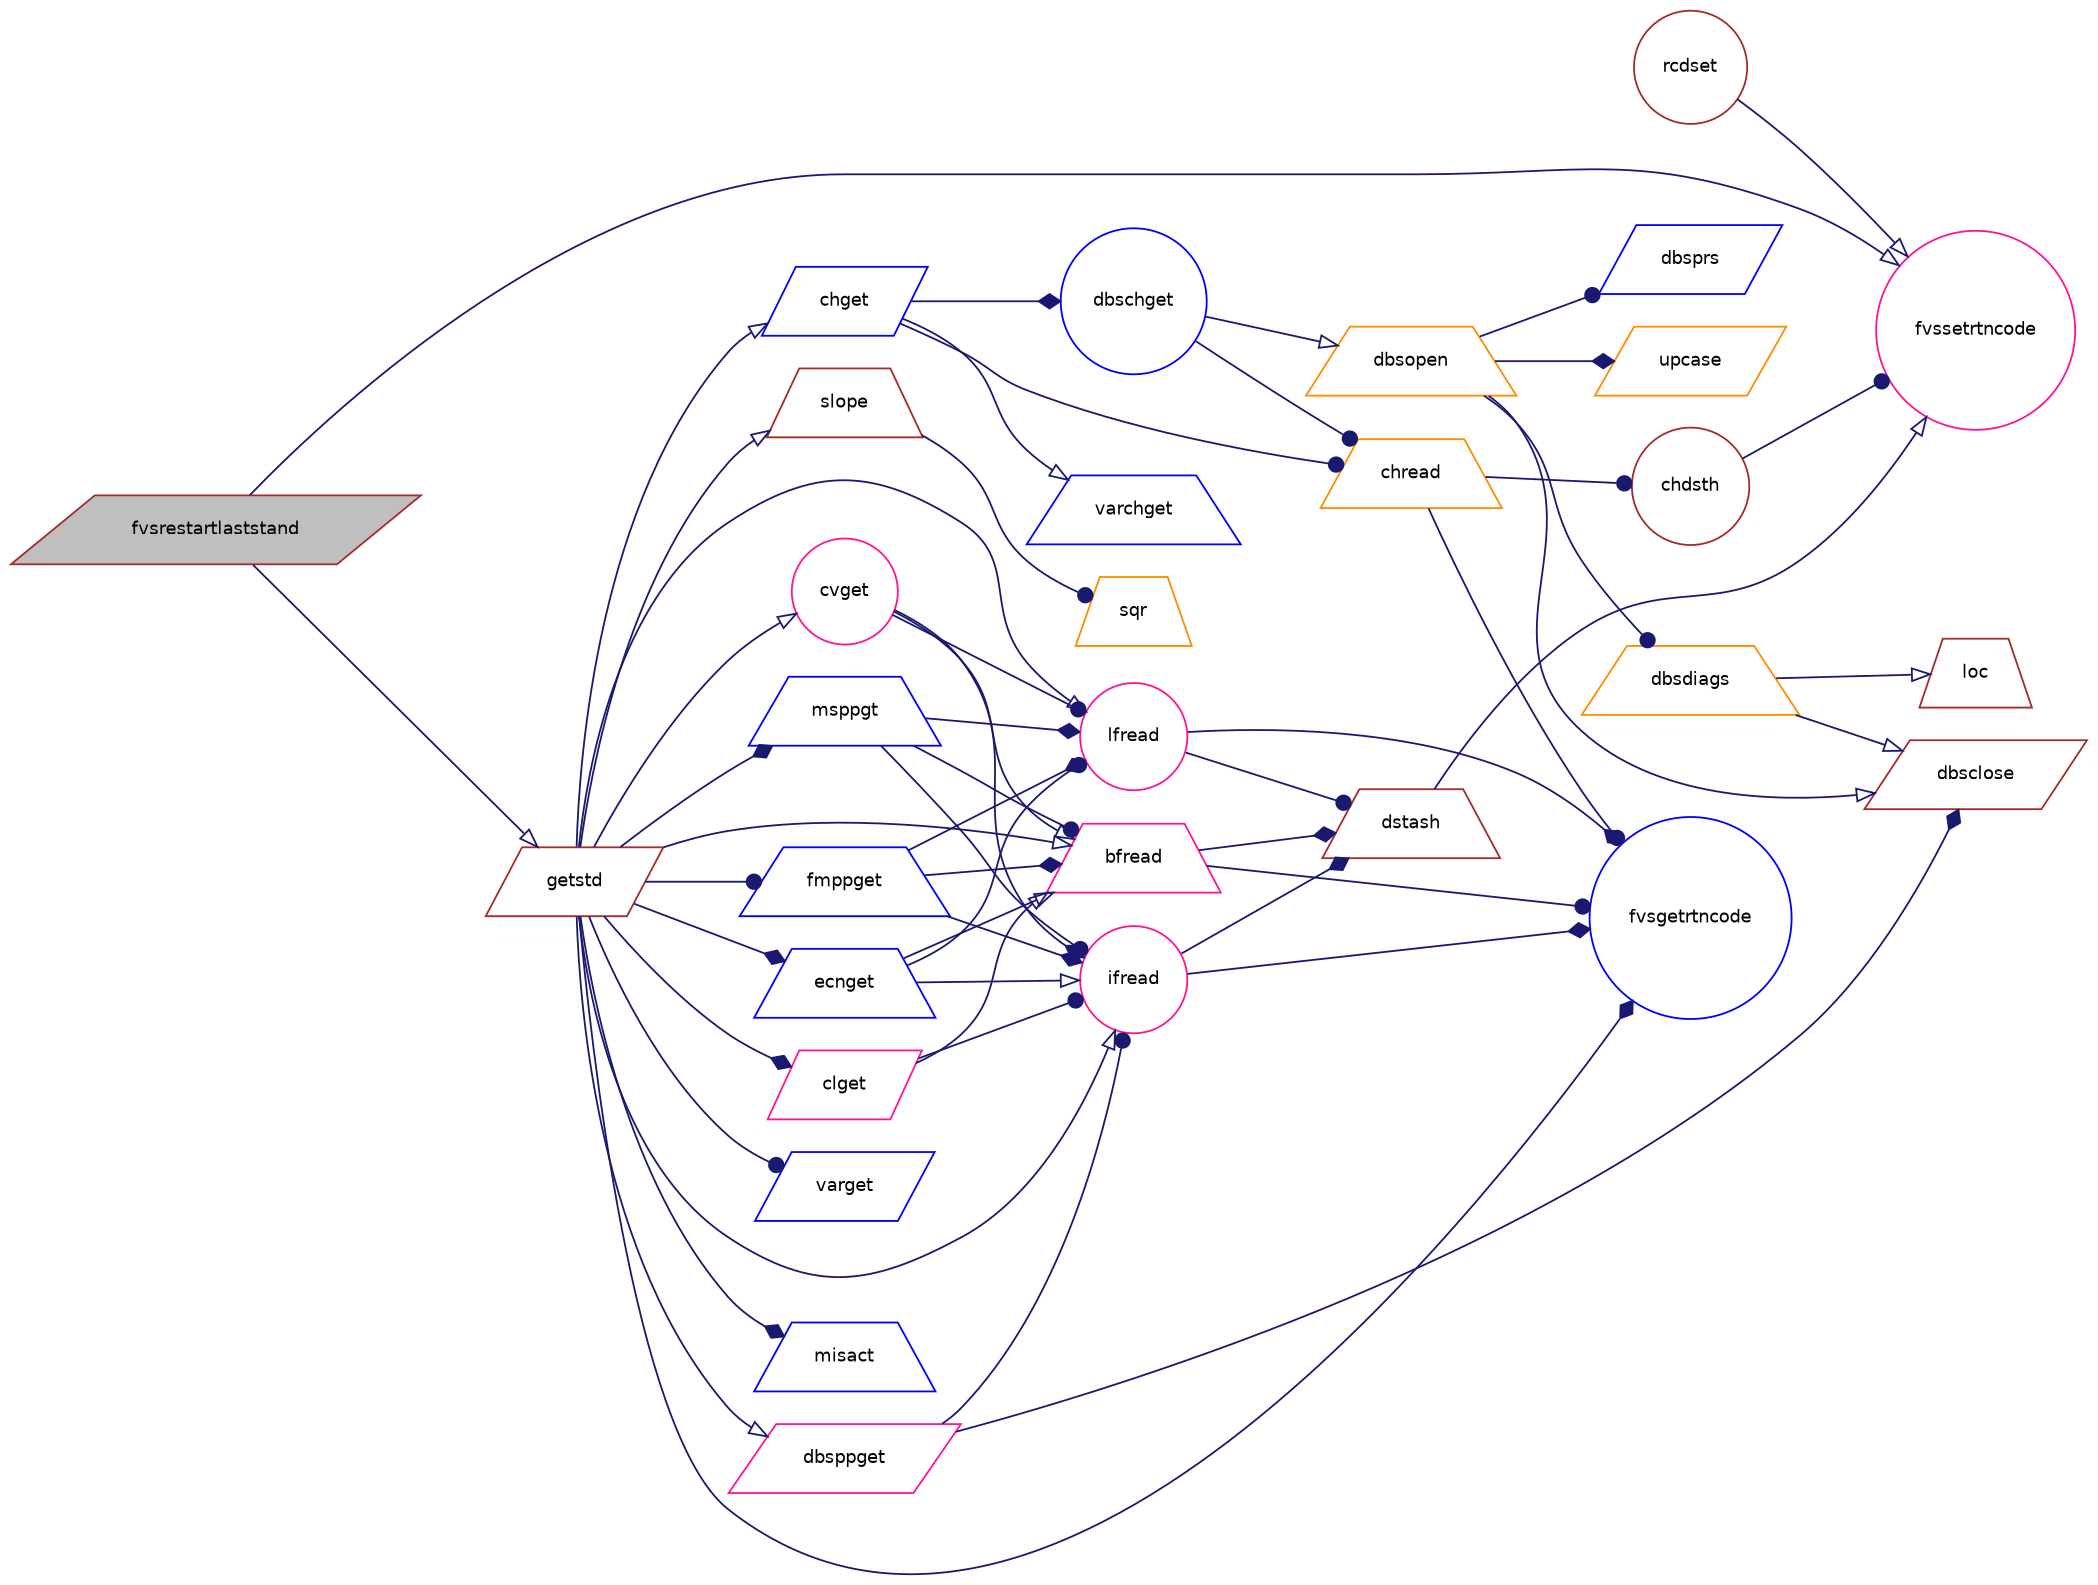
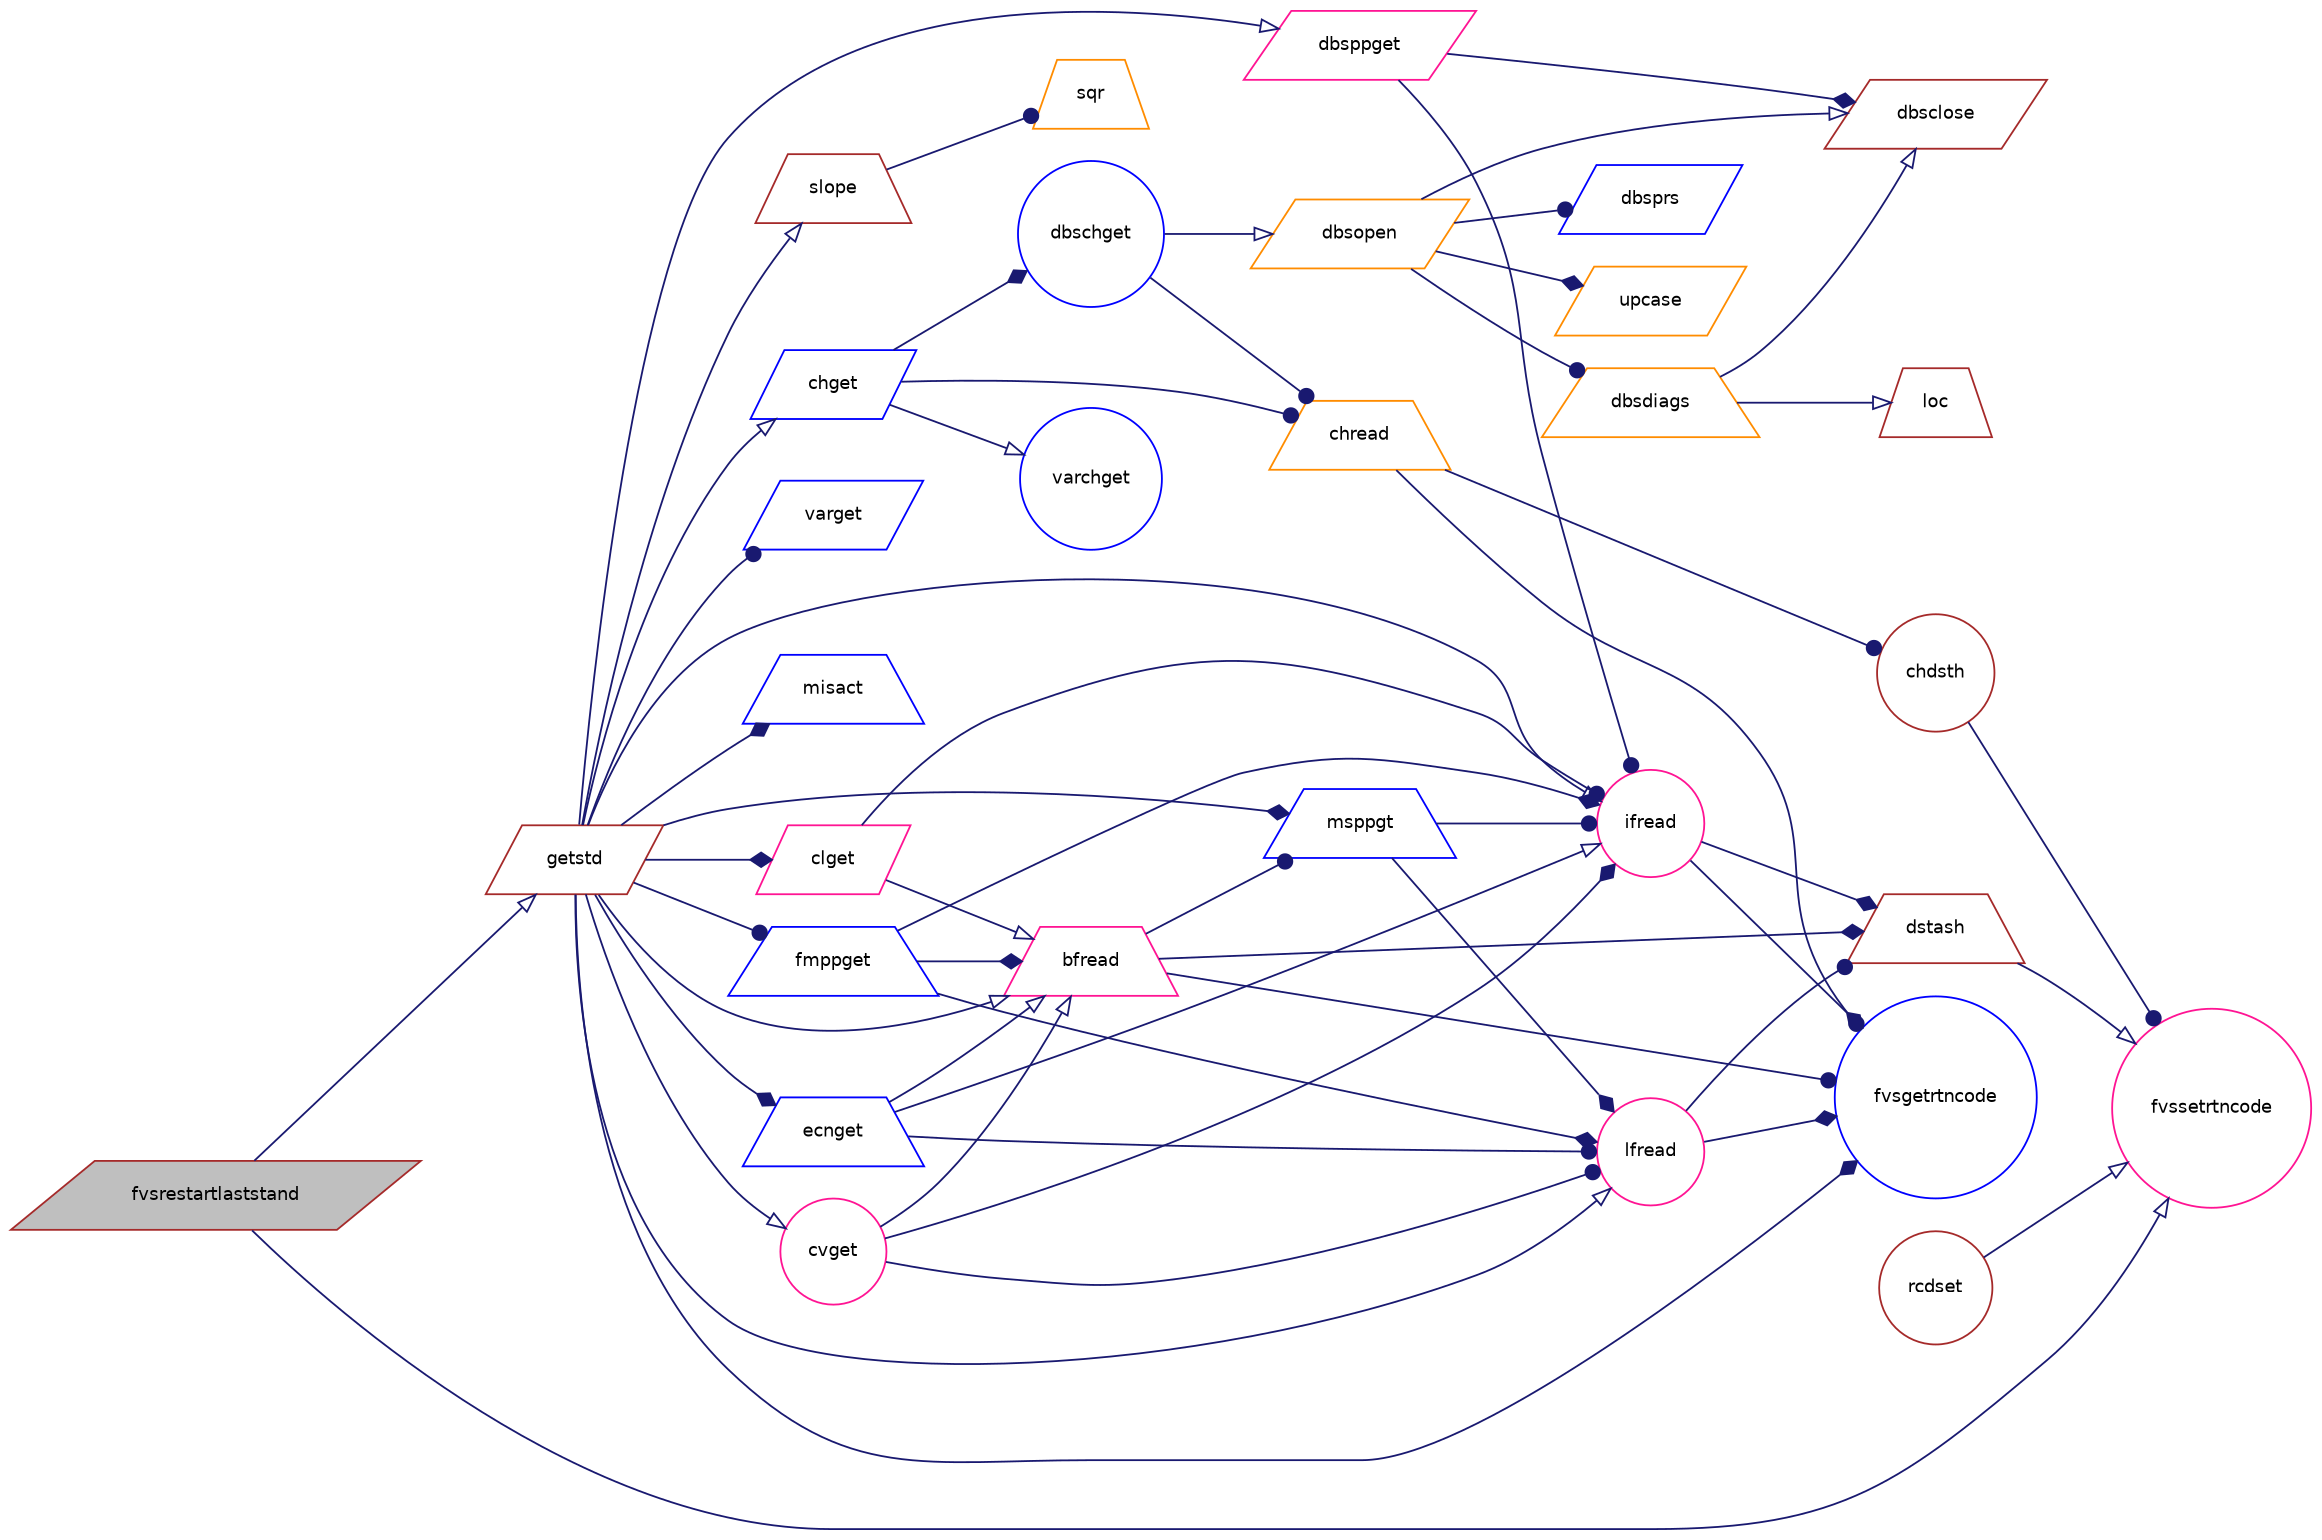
node "dbsopen": shape trapezium -> parallelogram
node "varchget": shape trapezium -> circle
edge "msppgt" -> "bfread": reversed
